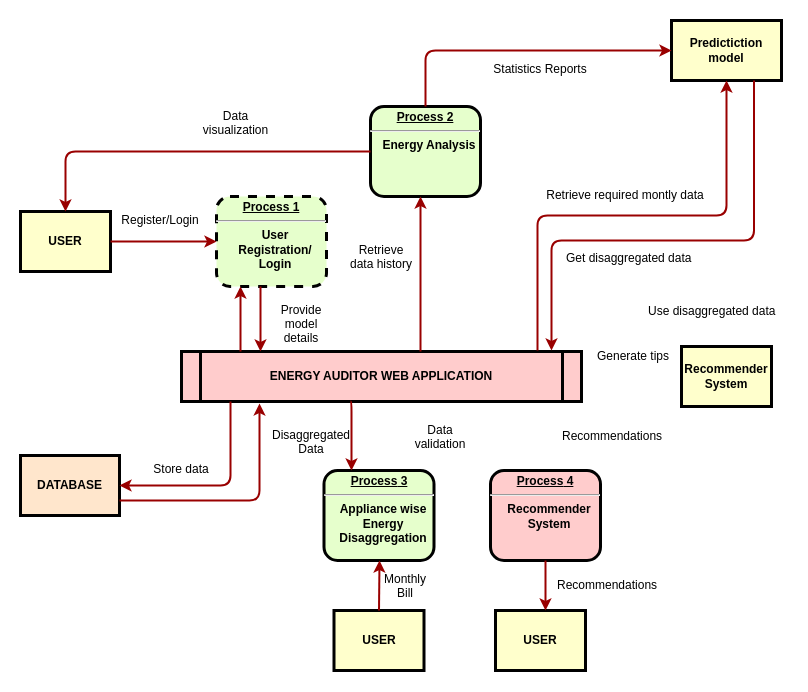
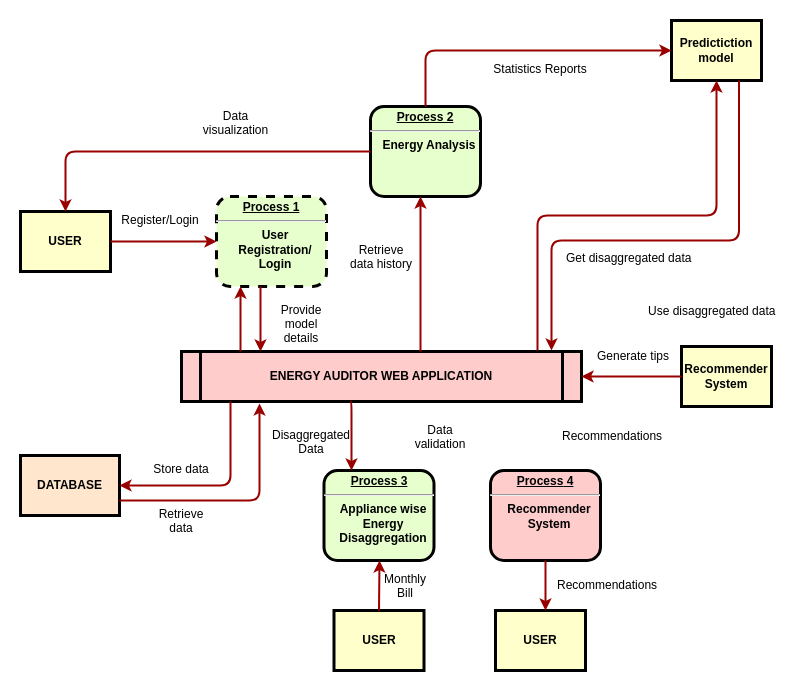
node "Predictiction model": size 110x60 -> 90x60
node "Retrieve required montly data": removed
edge "Recommender System" -> "ENERGY AUDITOR WEB APPLICATION": added
node "Retrieve data": added
